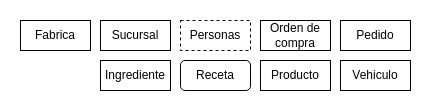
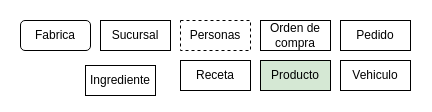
node "Fabrica": shape rectangle -> rounded rectangle
node "Ingrediente": moved (136, 76) -> (121, 81)
node "Receta": shape rounded rectangle -> rectangle
node "Producto": fillcolor #ffffff -> #d5e8d4
